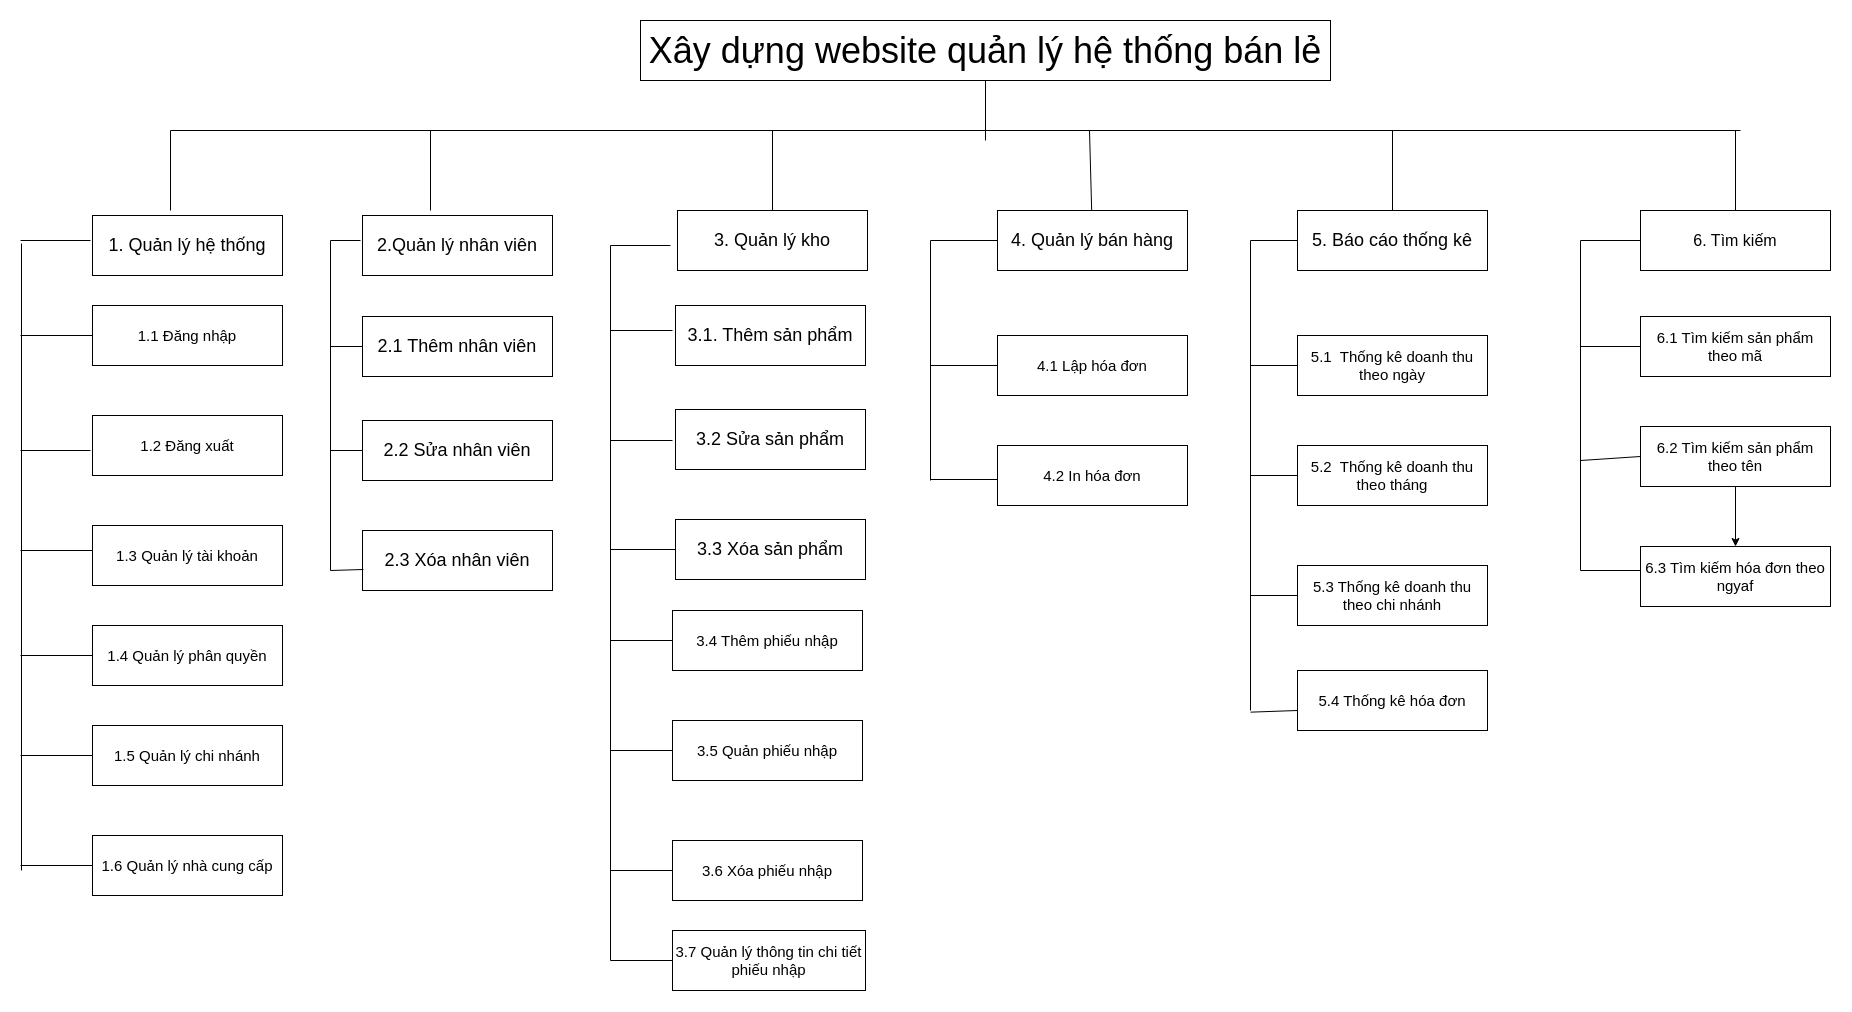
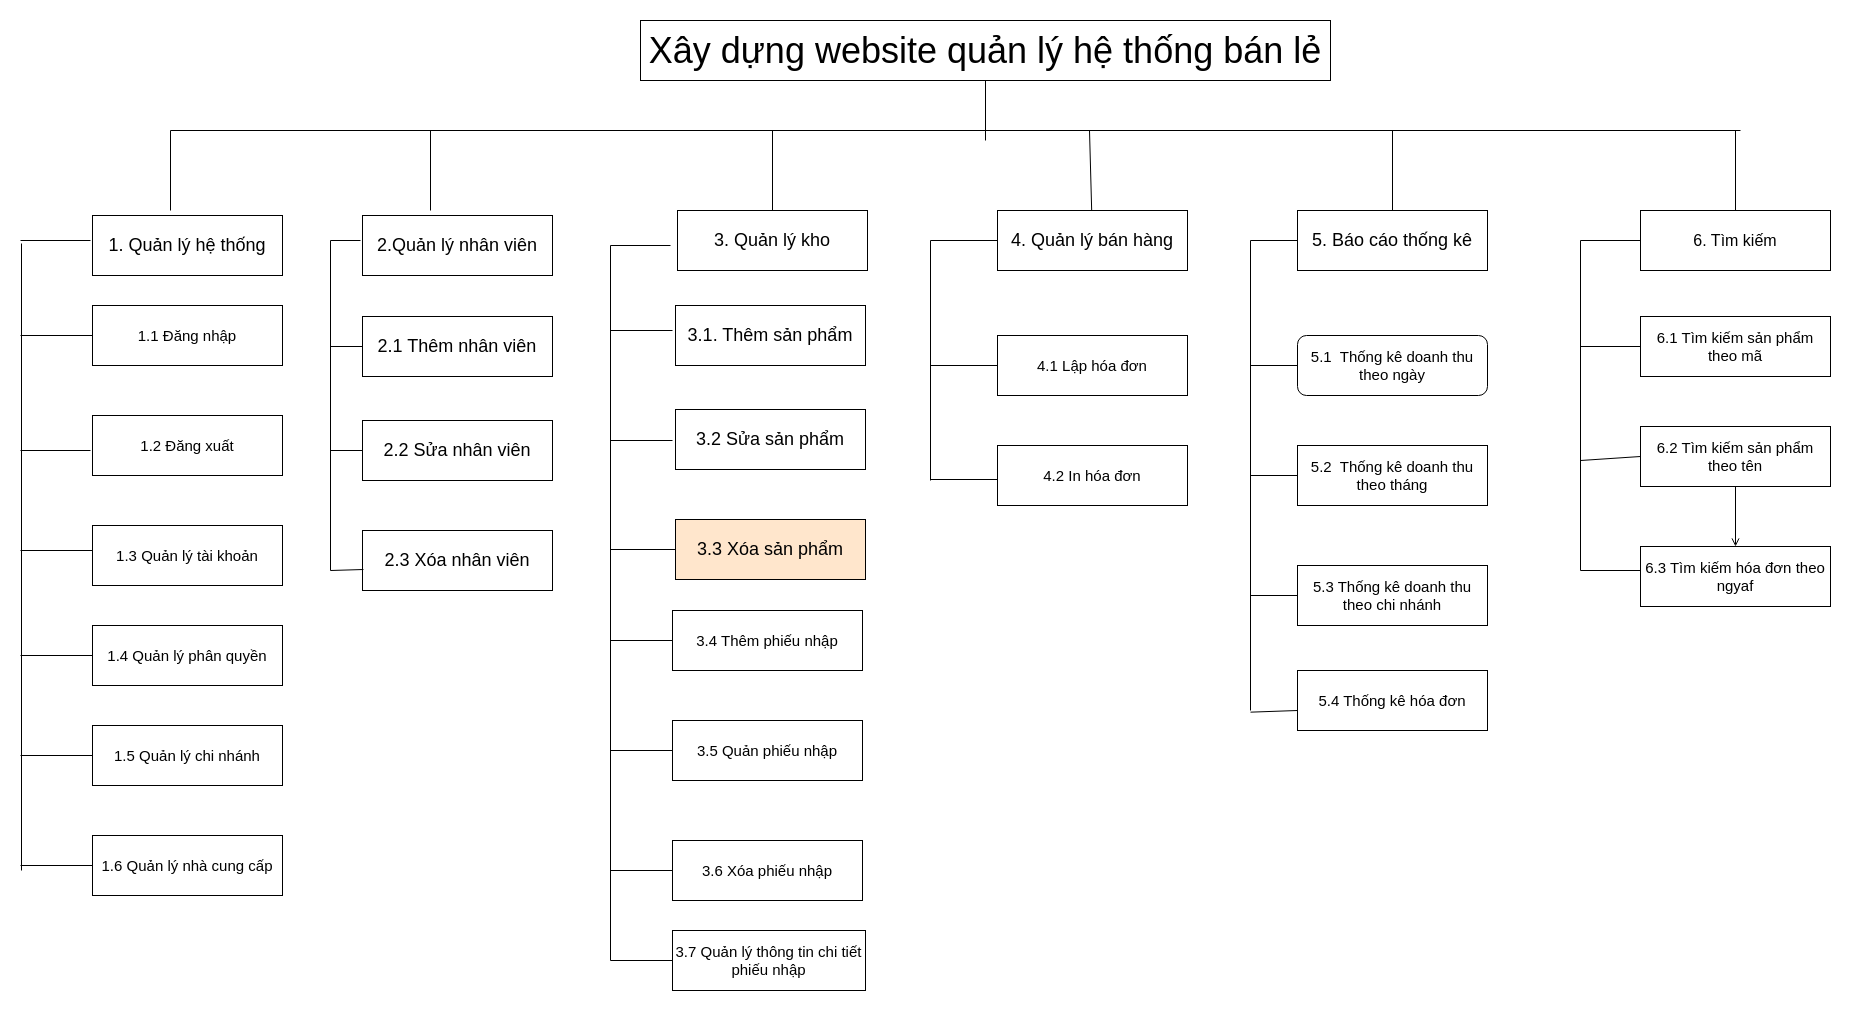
node "5.1 Thống kê doanh thu theo ngày": shape rectangle -> rounded rectangle
edge "6.2 Tìm kiếm sản phẩm theo tên" -> "6.3 Tìm kiếm hóa đơn theo ngyaf": arrowhead classic -> open
node "3.3 Xóa sản phẩm": fillcolor #ffffff -> #ffe6cc
